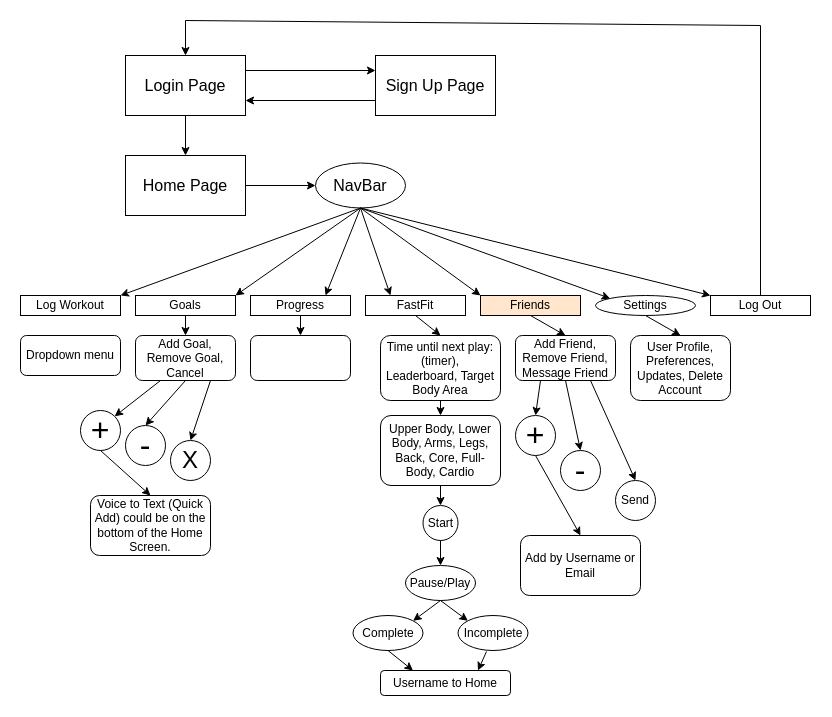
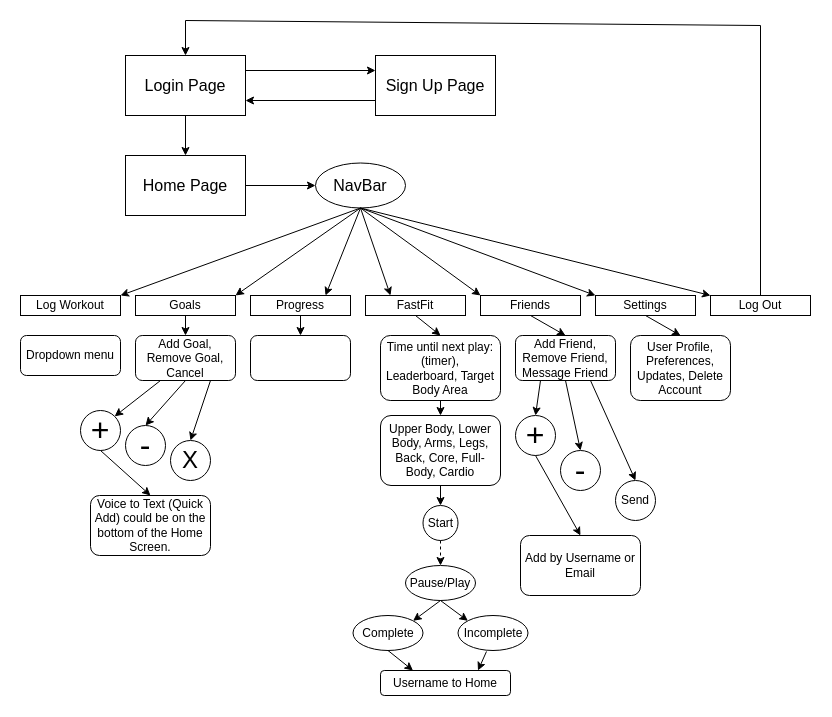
node "Friends": fillcolor #ffe6cc -> #ffffff
node "Settings": shape ellipse -> rectangle
edge "Start" -> "Pause/Play": style solid -> dashed
